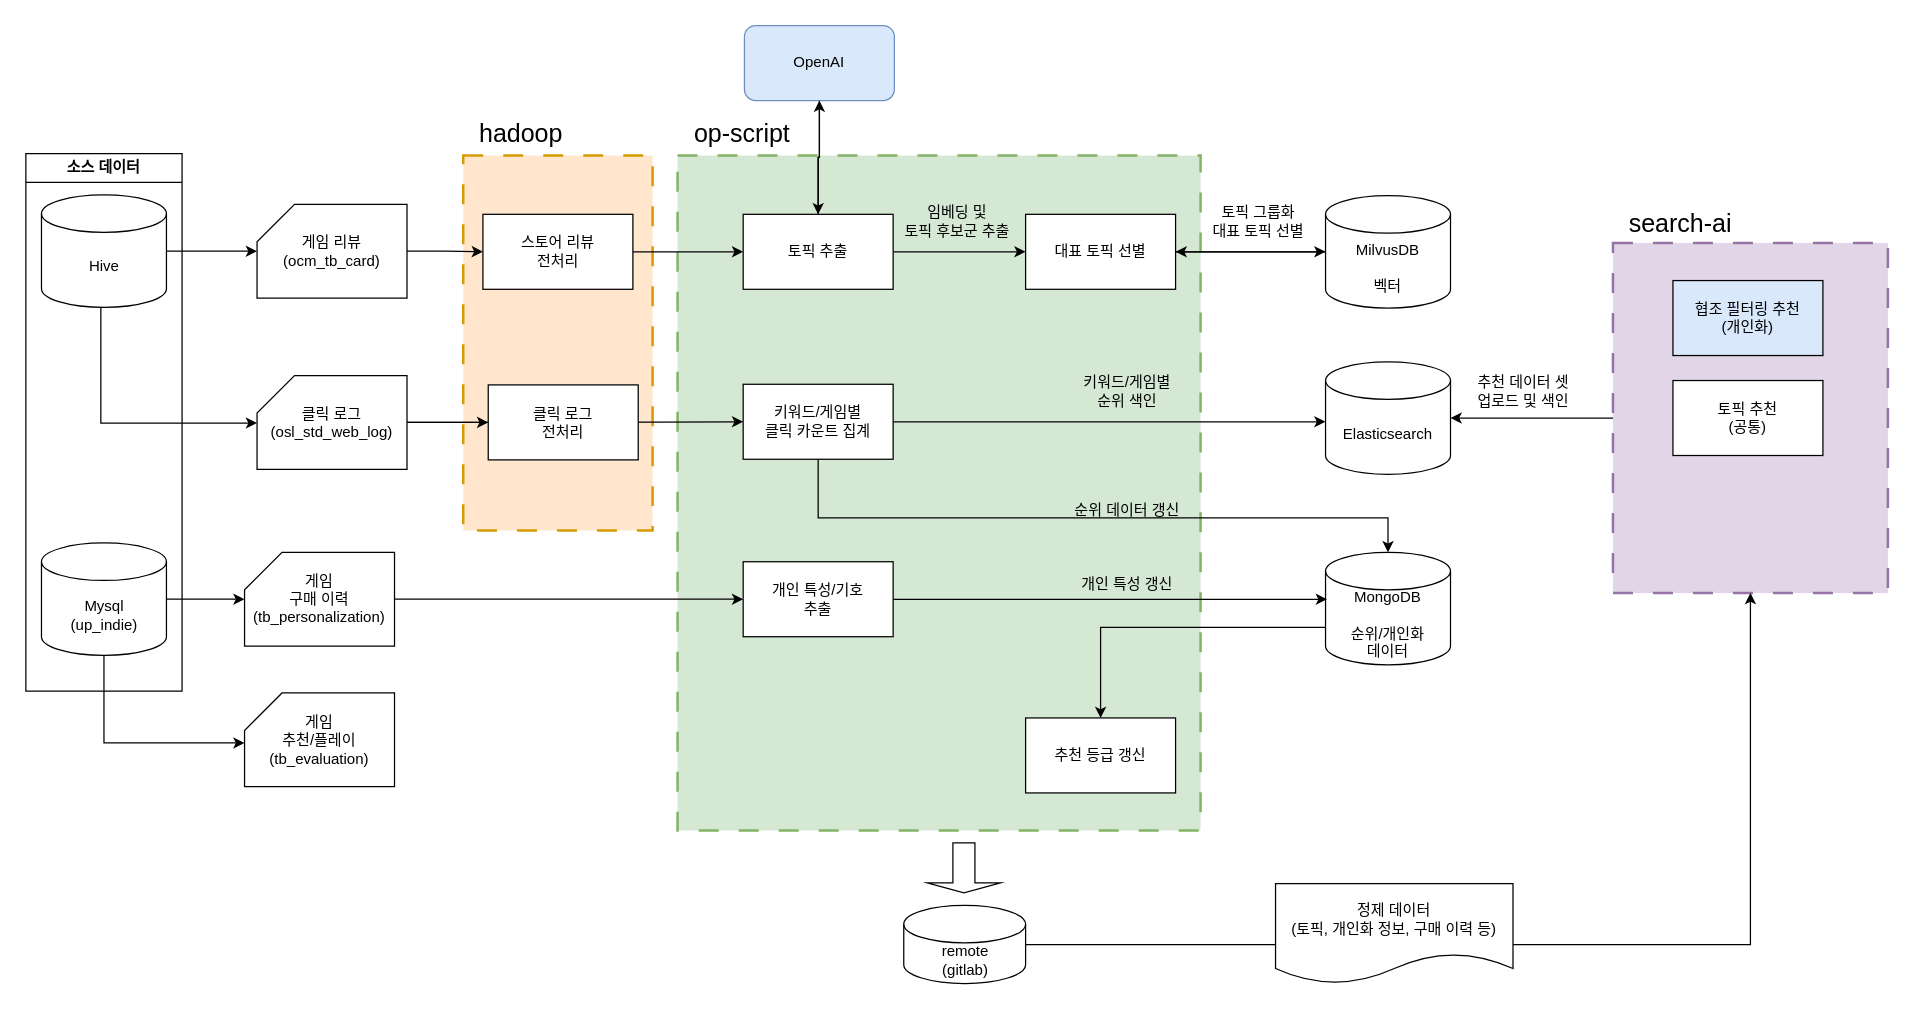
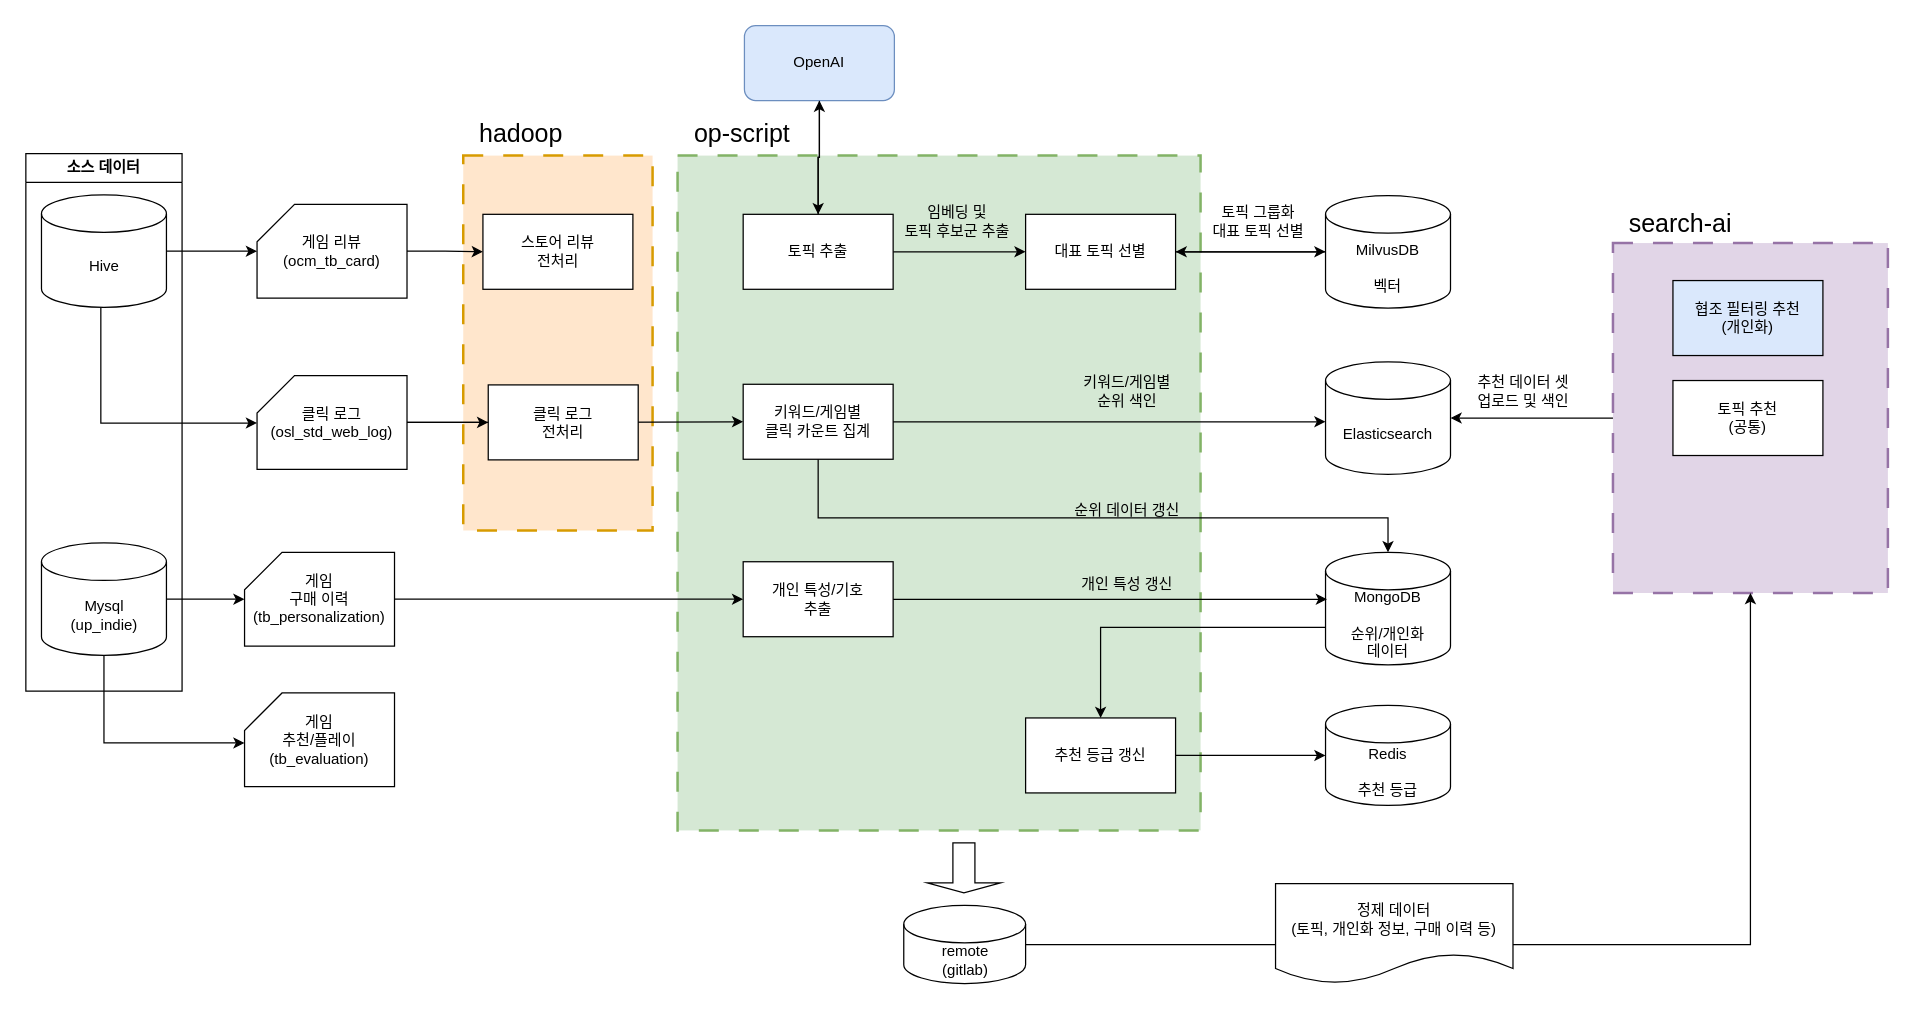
edge "스토어 리뷰 전처리" -> "토픽 추출": removed
edge "추천 등급 갱신" -> "Redis 추천 등급": added
node "Redis 추천 등급": added
